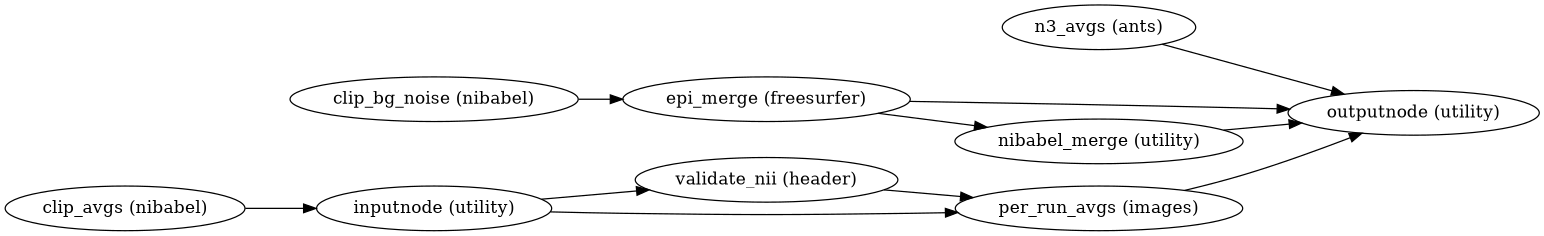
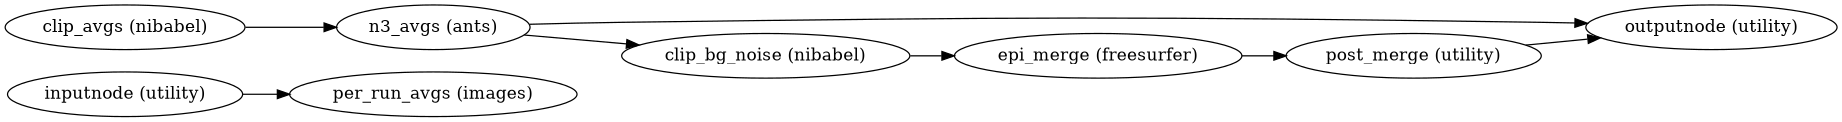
edge "n3_avgs (ants)" -> "clip_bg_noise (nibabel)": added
edge "epi_merge (freesurfer)" -> "outputnode (utility)": removed
node "nibabel_merge (utility)": label "nibabel_merge (utility)" -> "post_merge (utility)"
edge "per_run_avgs (images)" -> "outputnode (utility)": removed
node "validate_nii (header)": removed
edge "clip_avgs (nibabel)" -> "inputnode (utility)": now "clip_avgs (nibabel)" -> "n3_avgs (ants)"
